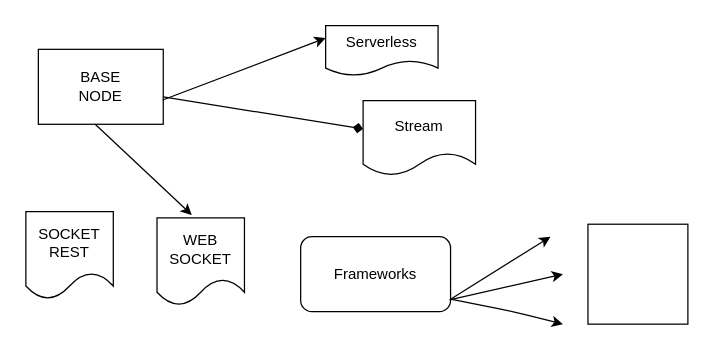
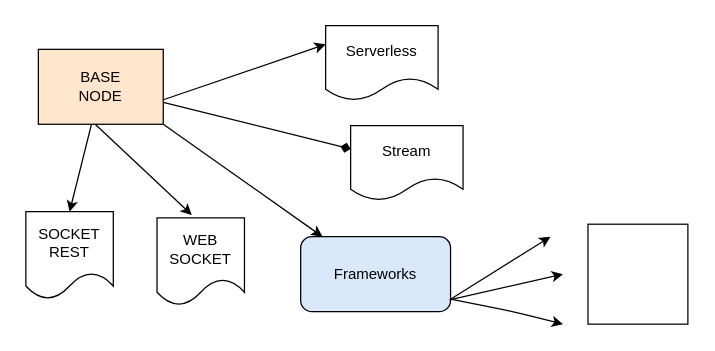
node "Serverless": size 113x50 -> 113x75
node "BASE NODE": fillcolor #ffffff -> #ffe6cc
node "Stream": moved (419, 138) -> (407, 163)
edge "BASE NODE" -> "SOCKET REST": added
edge "BASE NODE" -> "Frameworks": added
node "Frameworks": fillcolor #ffffff -> #dae8fc
